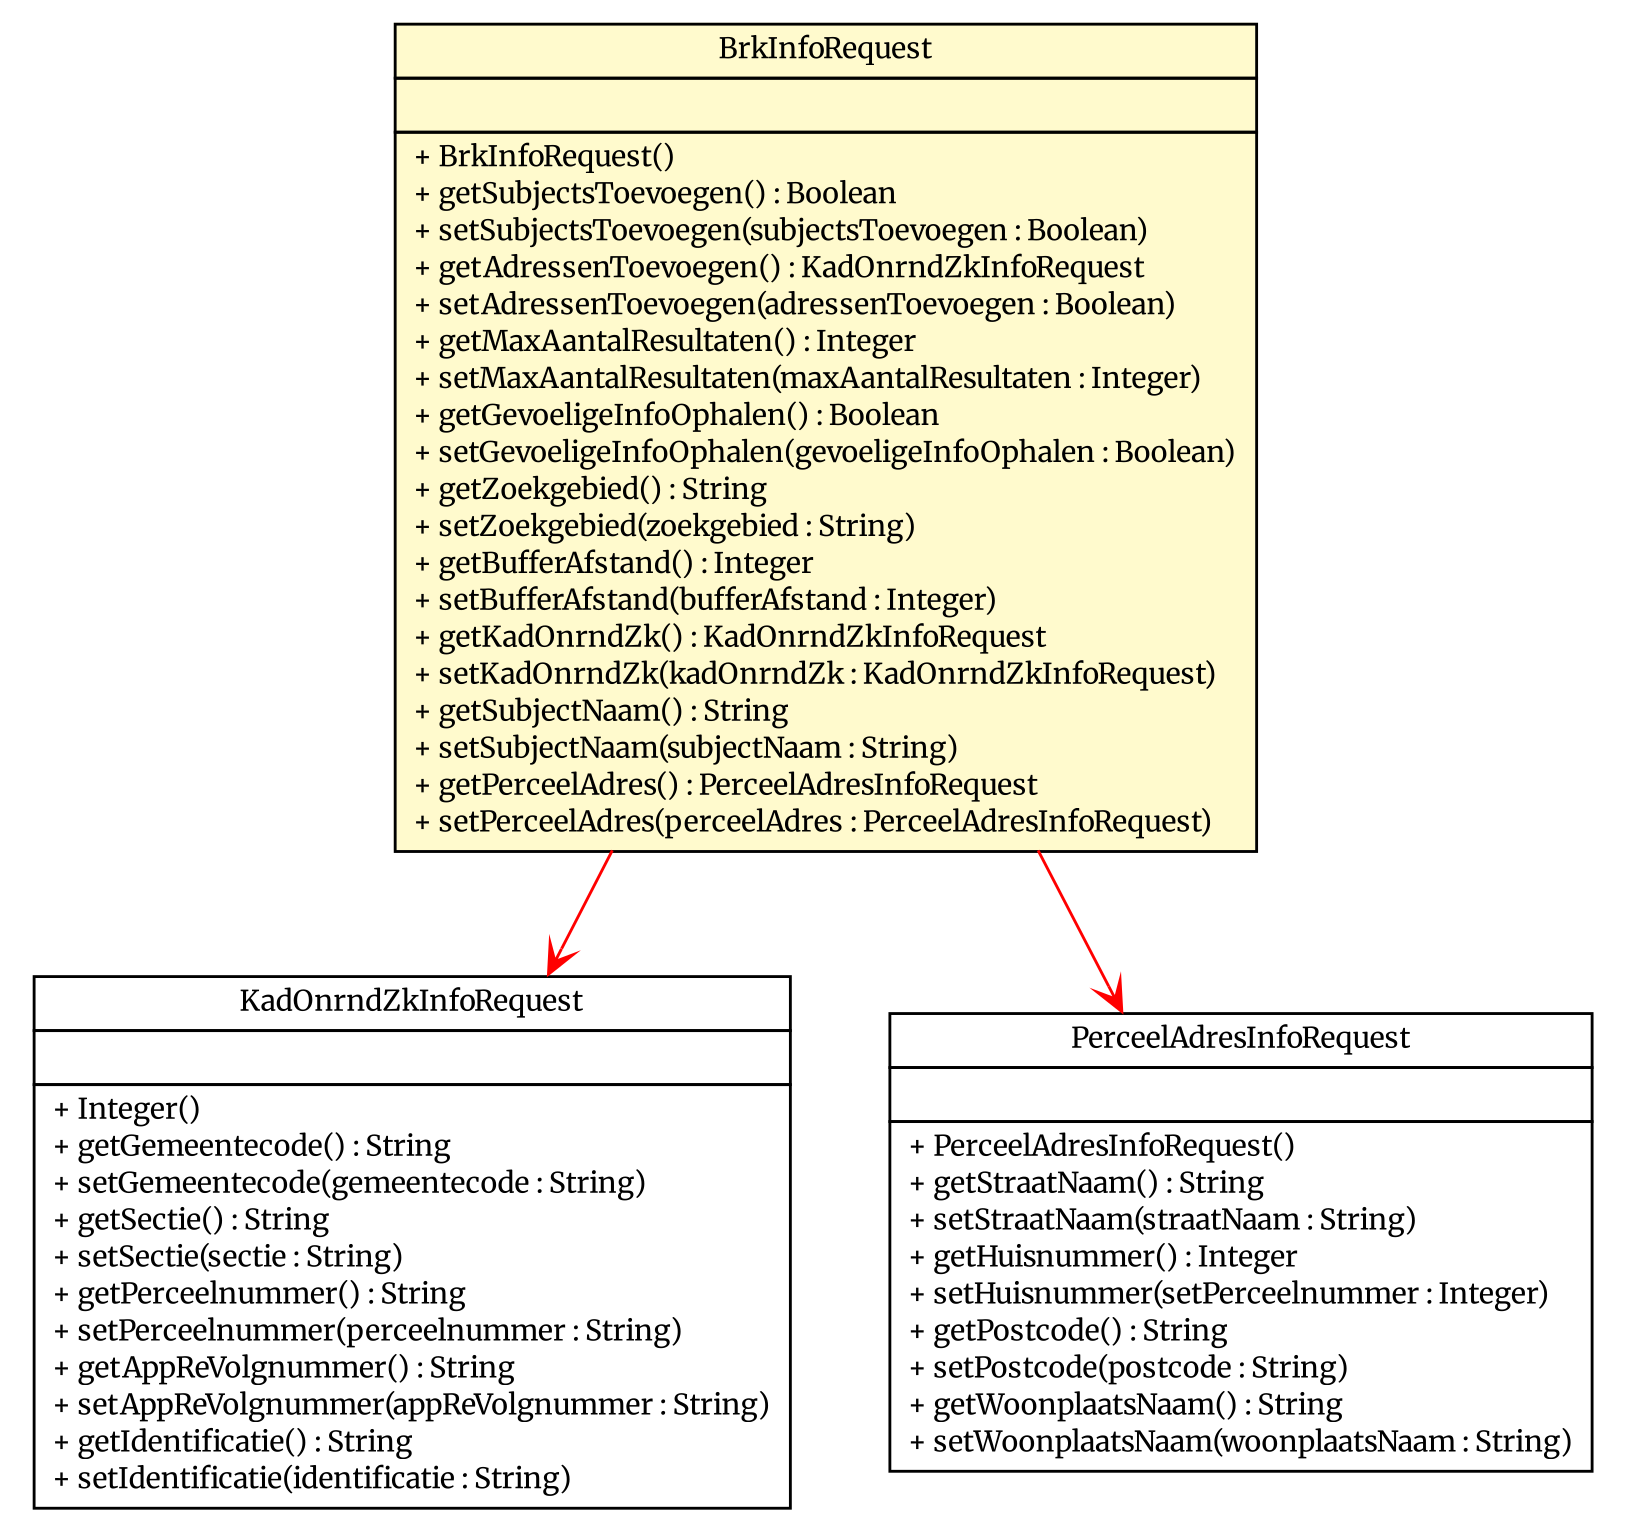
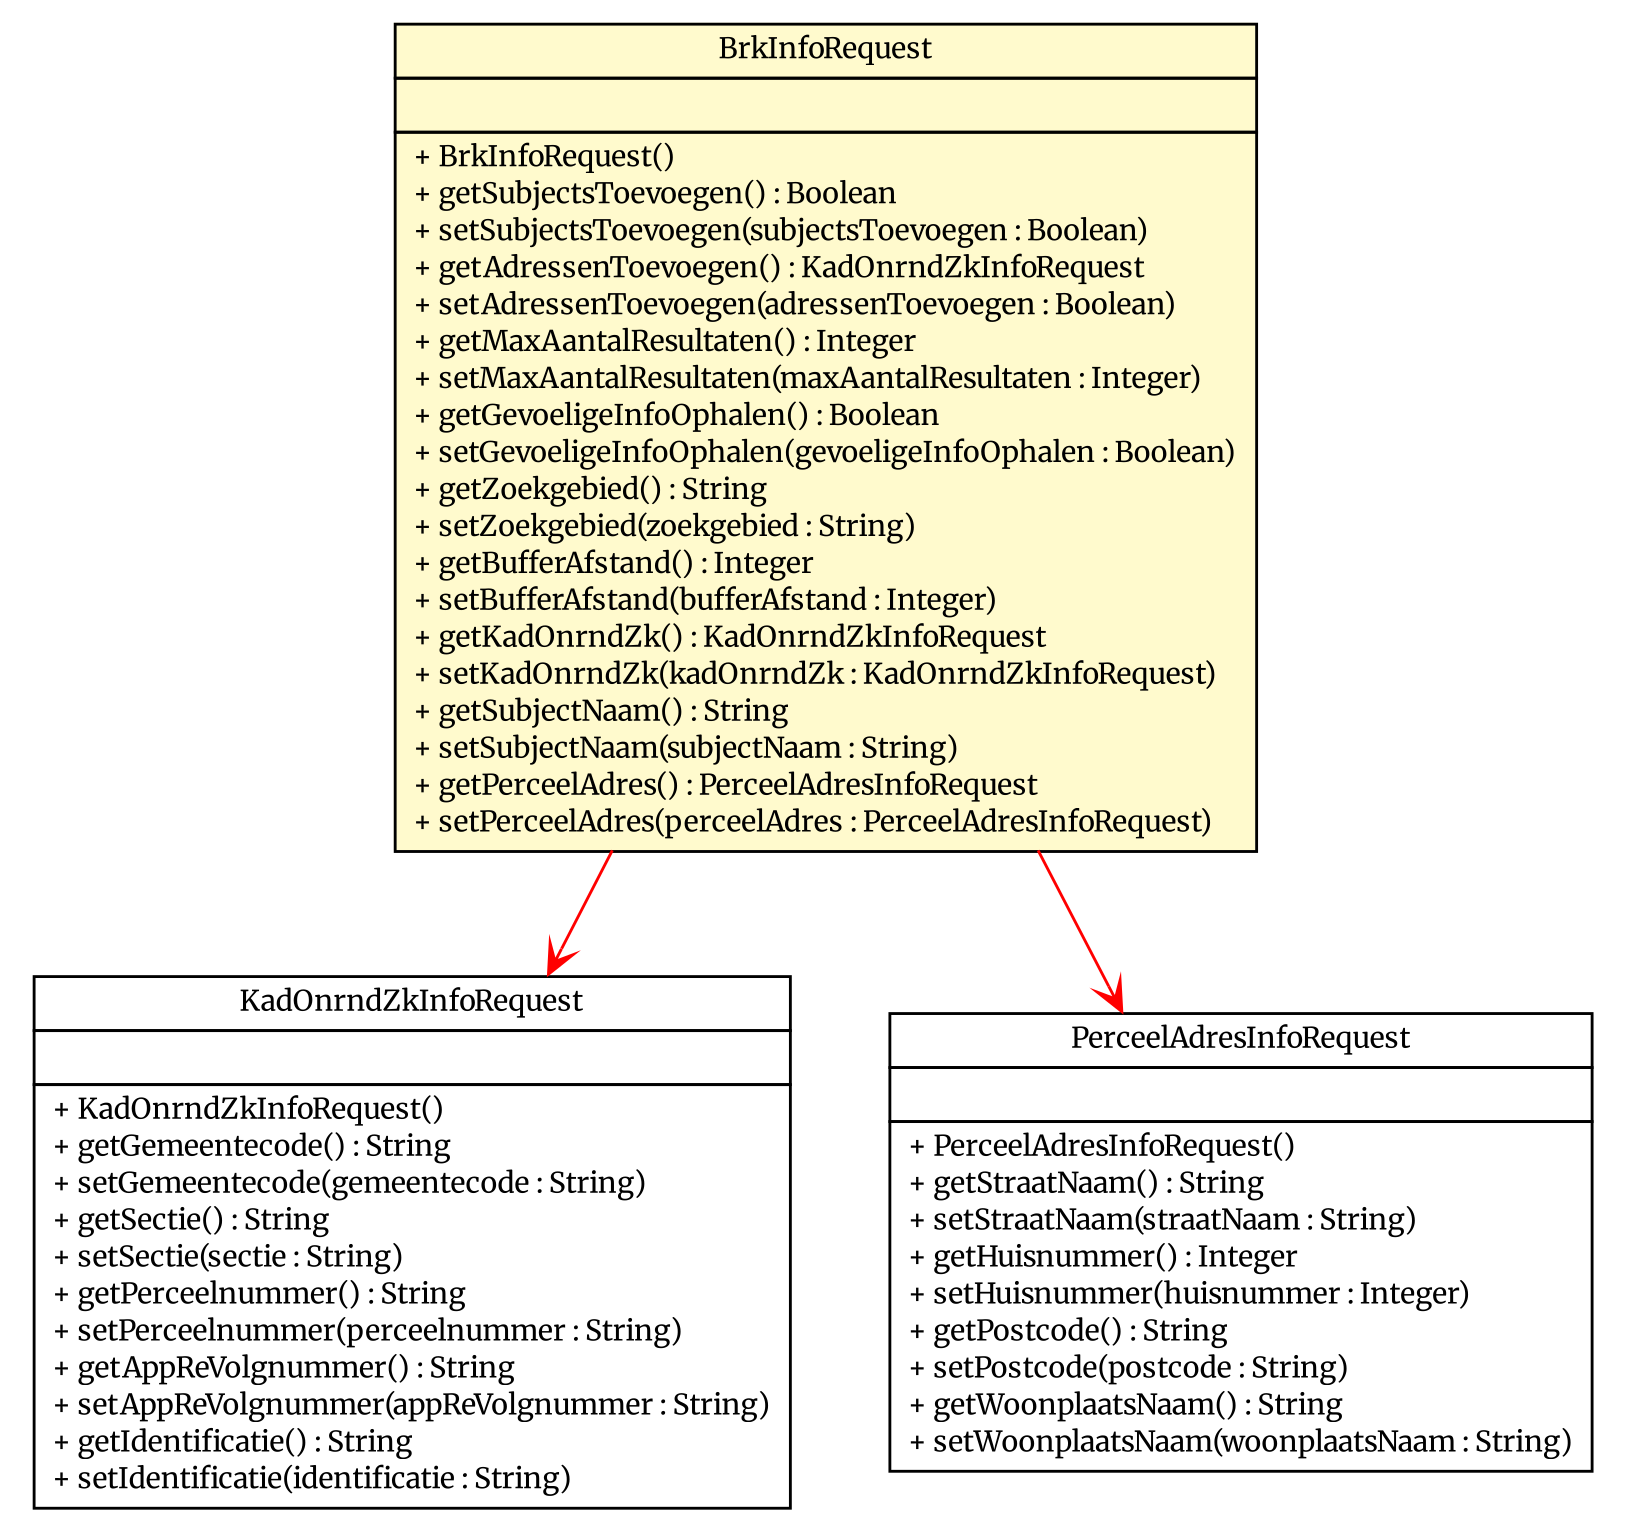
node "KadOnrndZkInfoRequest": text "+ Integer()" -> "+ KadOnrndZkInfoRequest()"
node "PerceelAdresInfoRequest": text "+ setHuisnummer(setPerceelnummer : Integer)" -> "+ setHuisnummer(huisnummer : Integer)"
